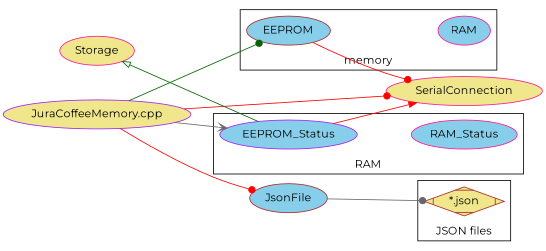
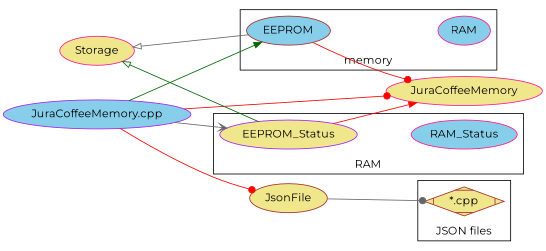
edge "EEPROM" -> "Storage": added
edge "JuraCoffeeMemory.cpp" -> "EEPROM": arrowhead dot -> normal
node "SerialConnection": label "SerialConnection" -> "JuraCoffeeMemory"
node "JuraCoffeeMemory.cpp": fillcolor khaki -> skyblue
node "EEPROM_Status": fillcolor skyblue -> khaki
node "JsonFile": fillcolor skyblue -> khaki
node "*.json": label "*.json" -> "*.cpp"
